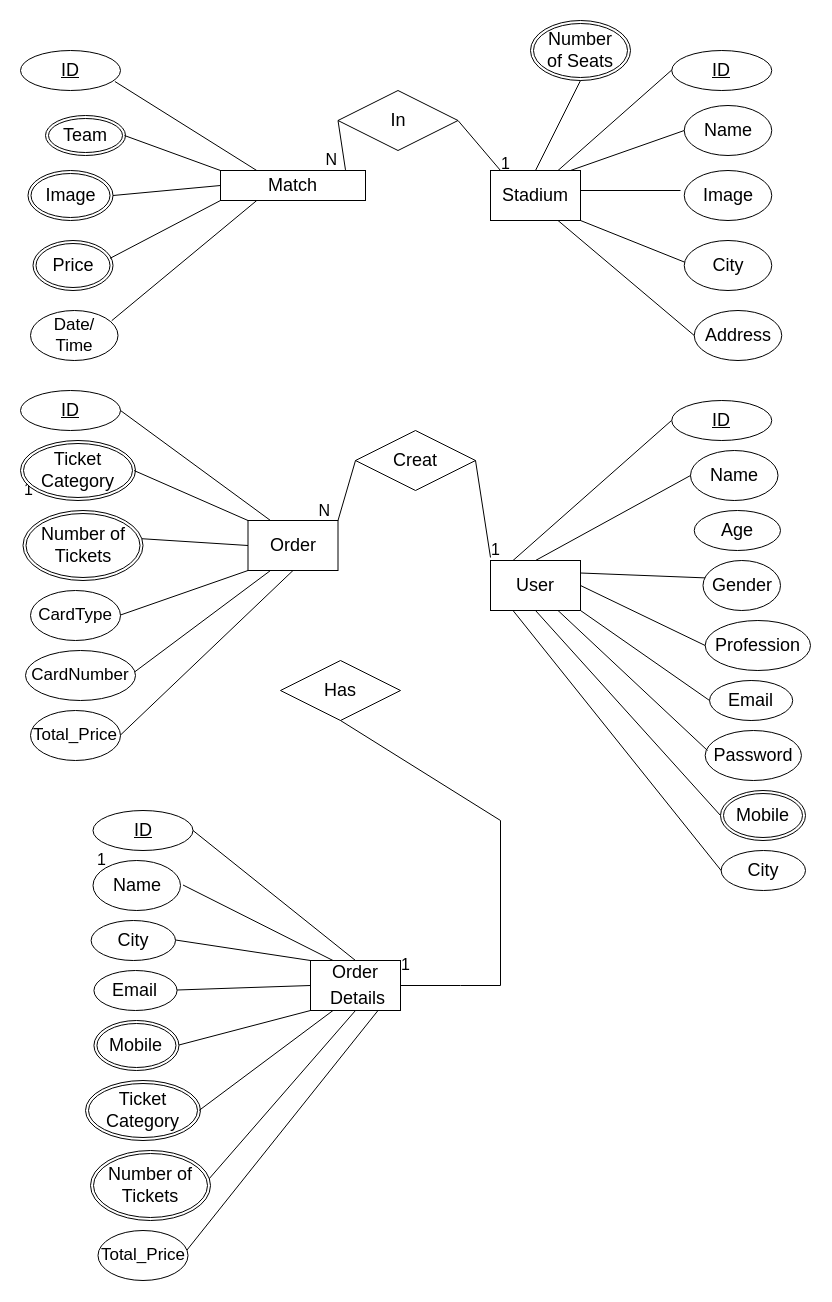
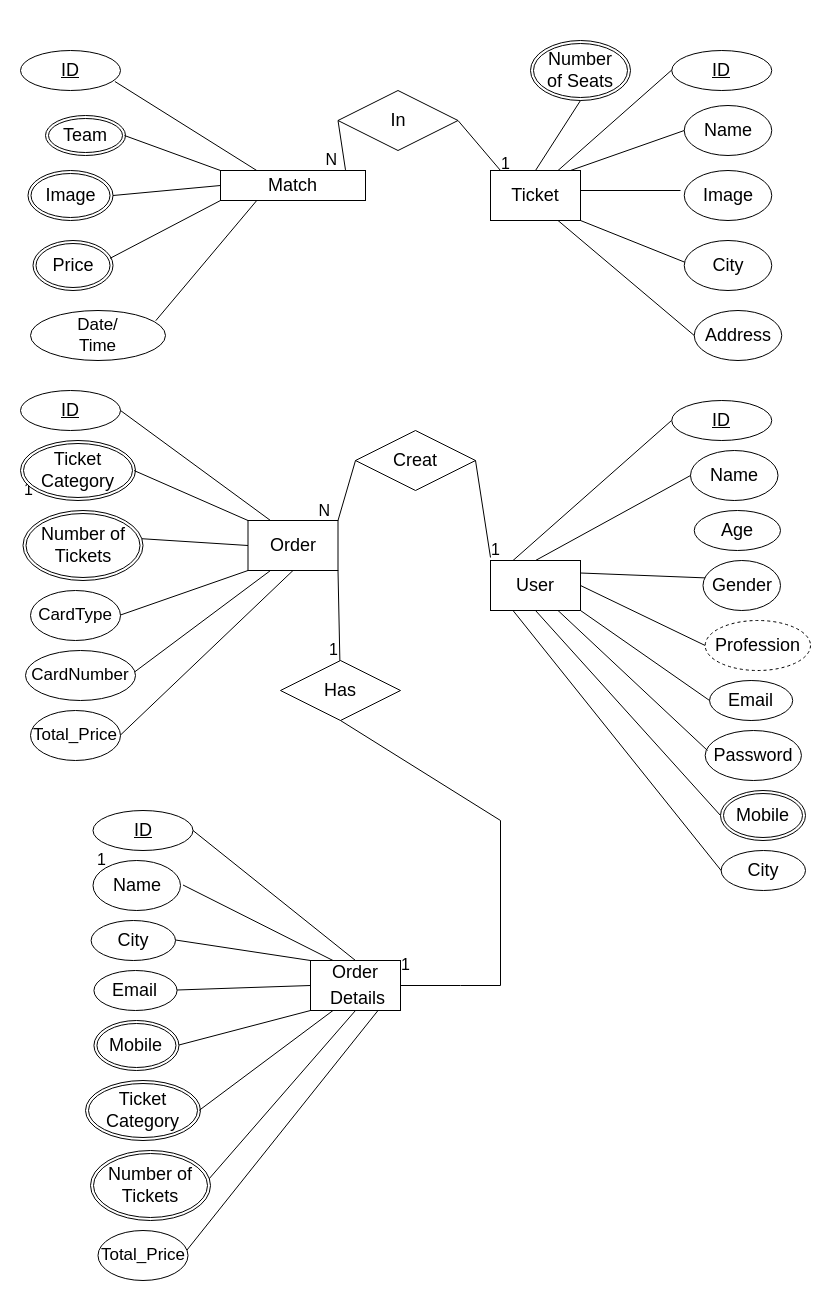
node "Number of Seats": moved (581, 51) -> (581, 71)
node "Stadium": label "Stadium" -> "Ticket"
node "Date/ Time": size 88x50 -> 135x50
edge "Order" -- "Has": added, label "1"
node "Profession": style solid -> dashed
